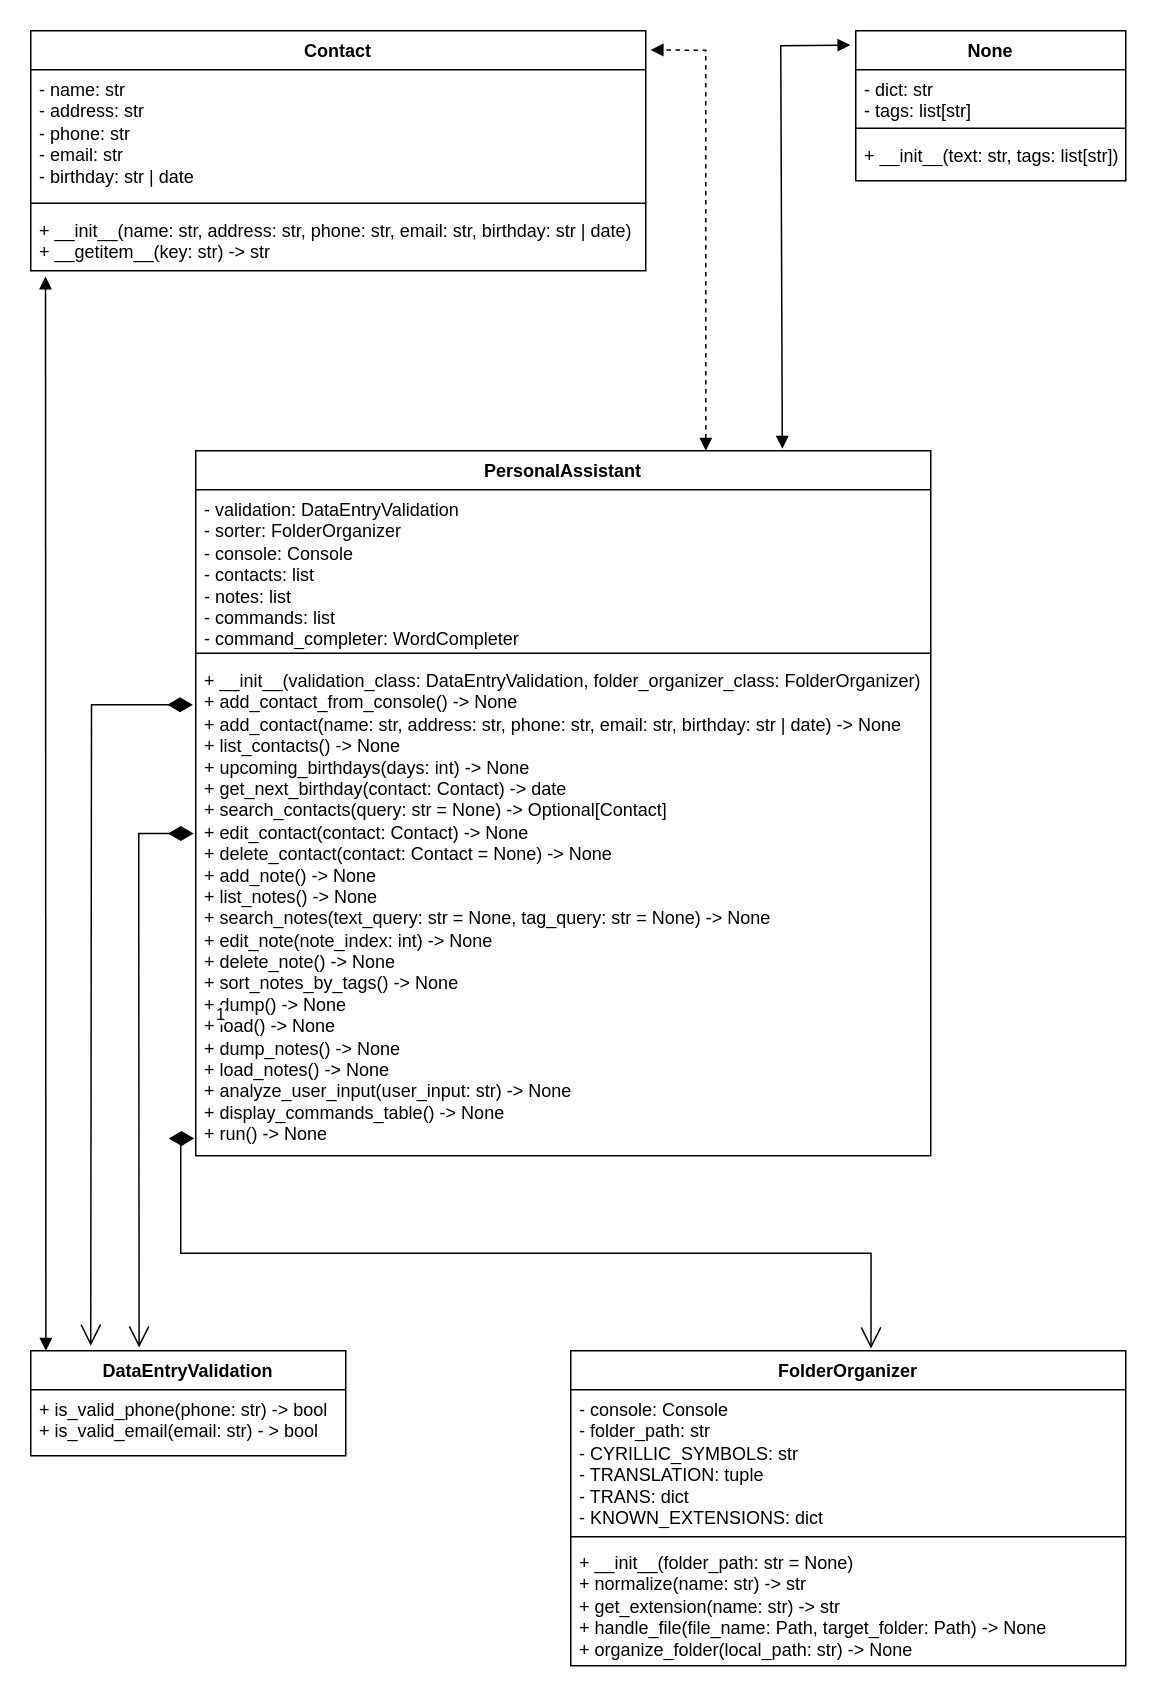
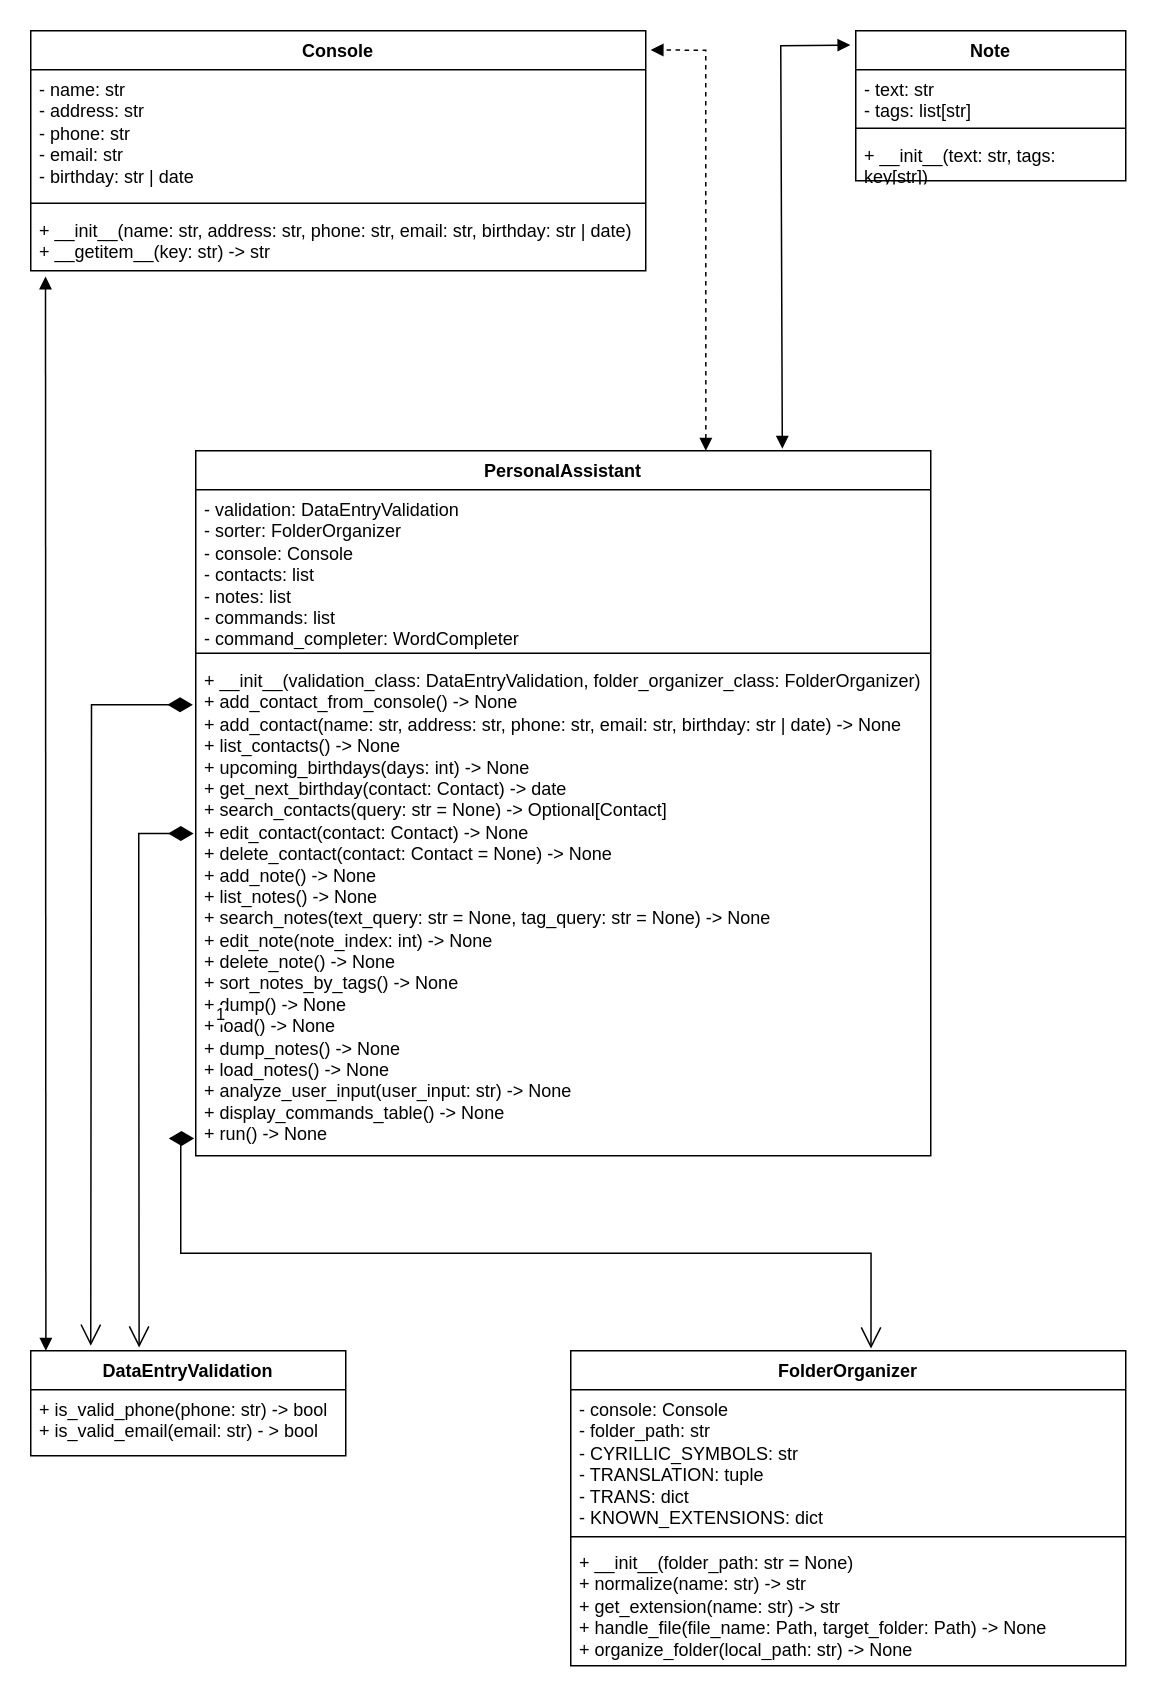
node "Contact": label "Contact" -> "Console"
node "None": label "None" -> "Note"
node "- dict: str- tags: list[str]": label "- dict: str- tags: list[str]" -> "- text: str- tags: list[str]"
node "+ __init__(text: str, tags: list[str])": label "+ __init__(text: str, tags: list[str])" -> "+ __init__(text: str, tags: key[str])"
